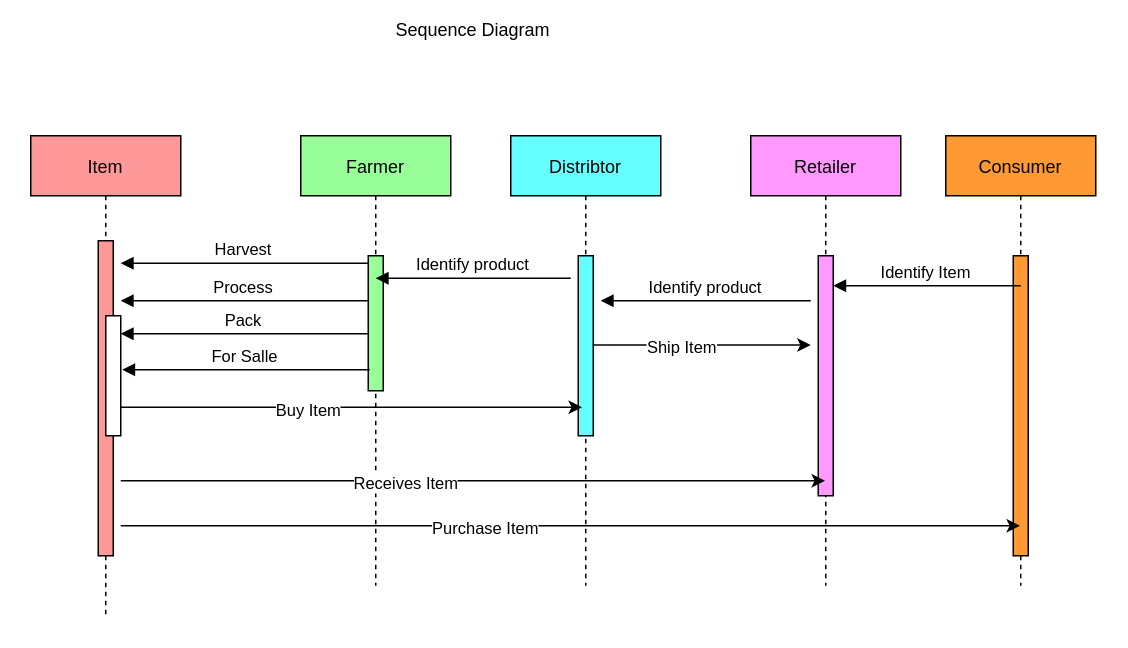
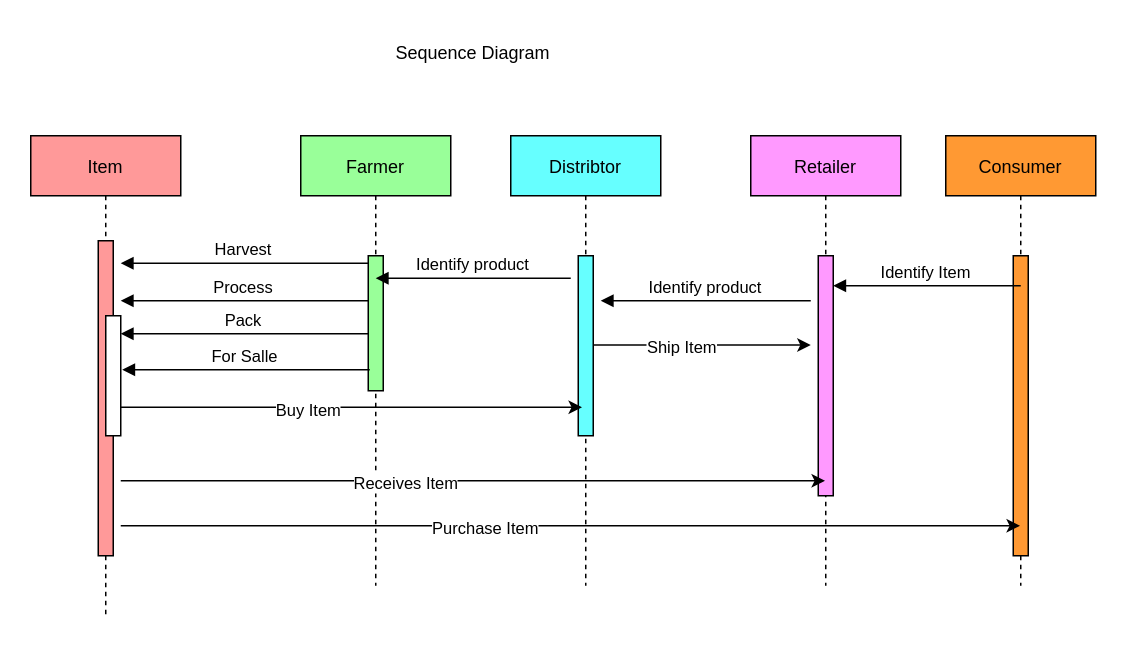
node "Sequence Diagram": moved (473, 31) -> (473, 53)
